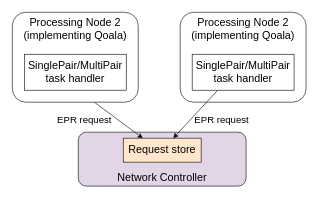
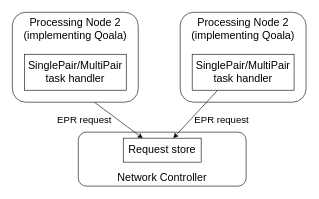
node "Request store": fillcolor #ffe6cc -> #ffffff
node "Network Controller": fillcolor #e1d5e7 -> #ffffff
